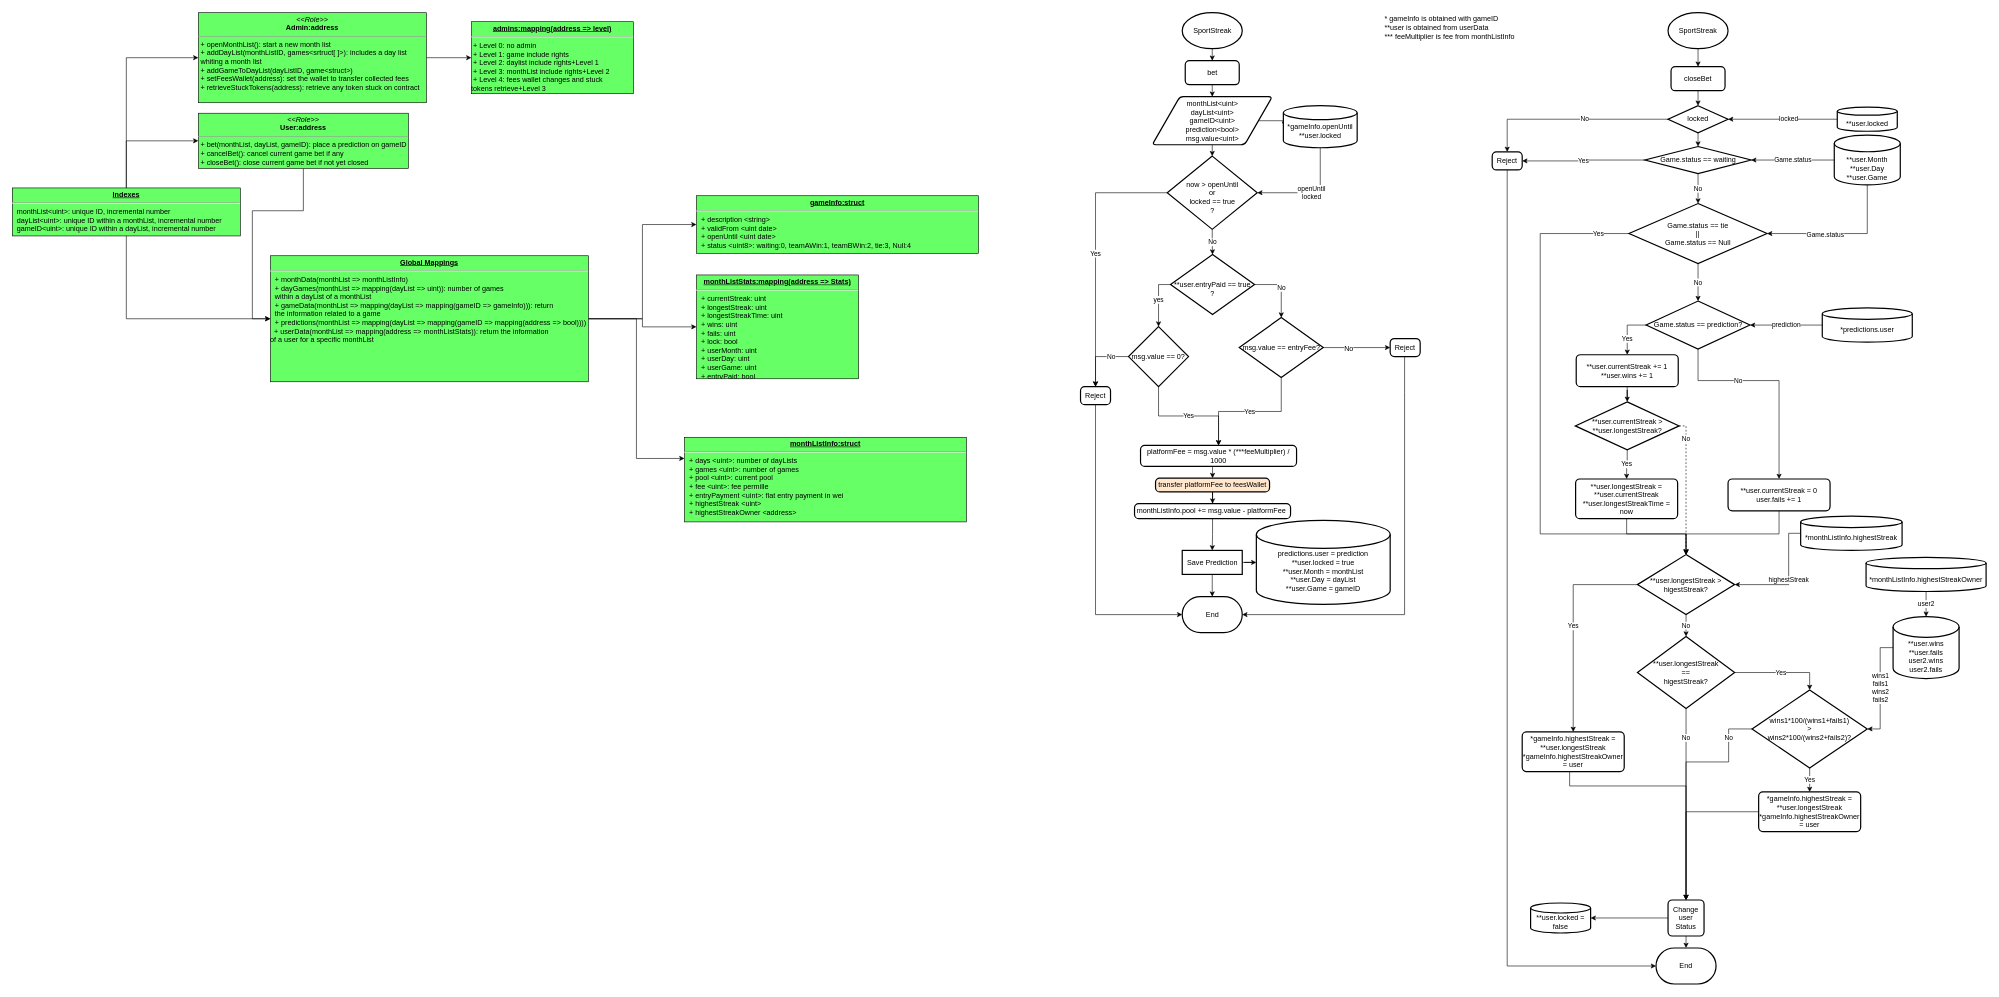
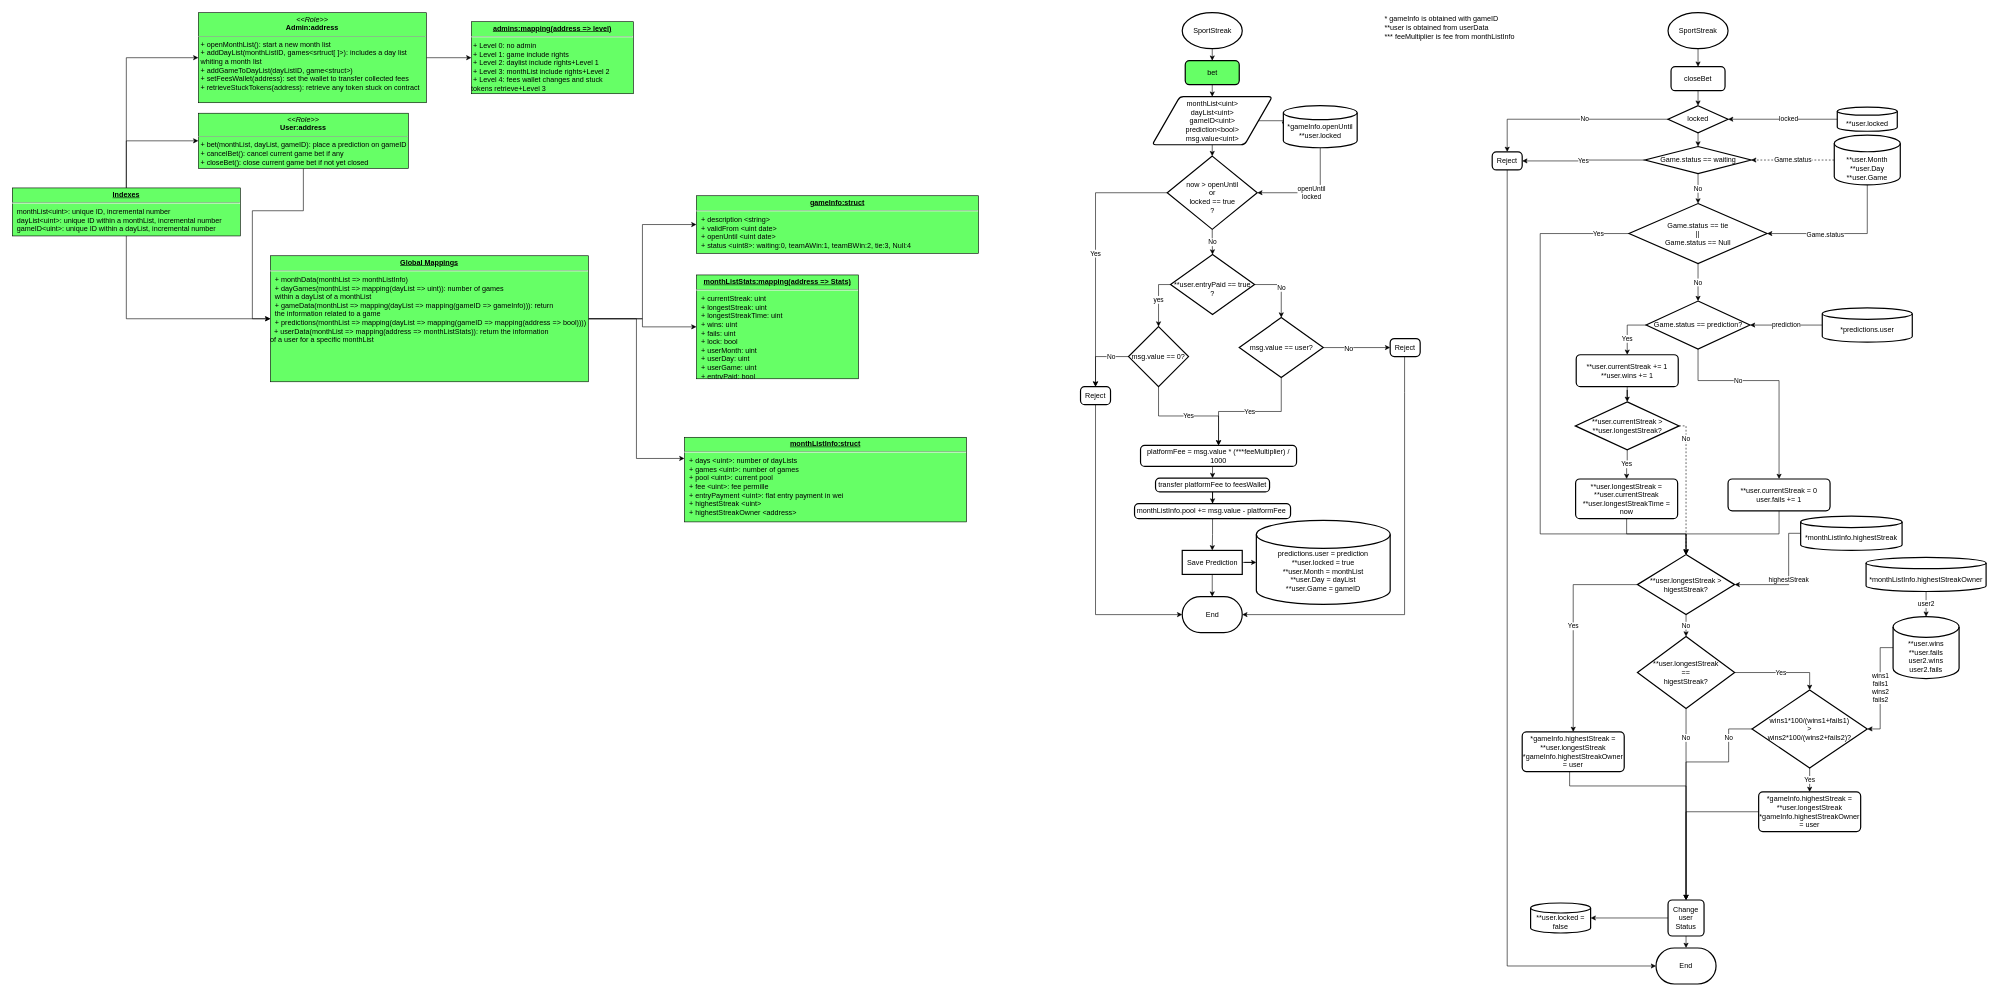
node "bet": fillcolor #ffffff -> #66ff66
edge "**user.Month **user.Day **user.Game" -> "Game.status == waiting": style solid -> dashed
node "msg.value == entryFee?": label "msg.value == entryFee?" -> "msg.value == user?"
node "transfer platformFee to feesWallet": fillcolor #ffe6cc -> #ffffff
